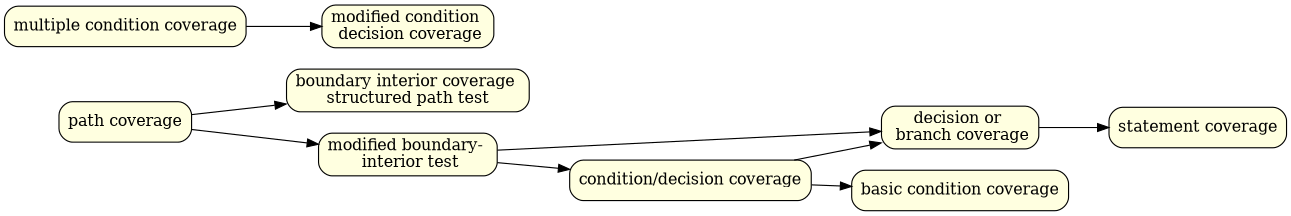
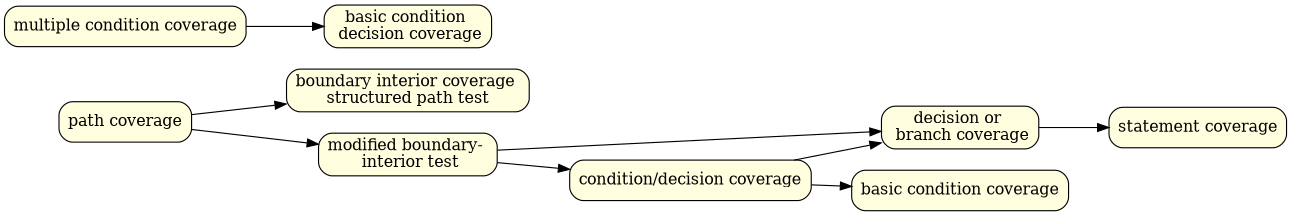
node "modified condition decision coverage": label "modified condition decision coverage" -> "basic condition decision coverage"
